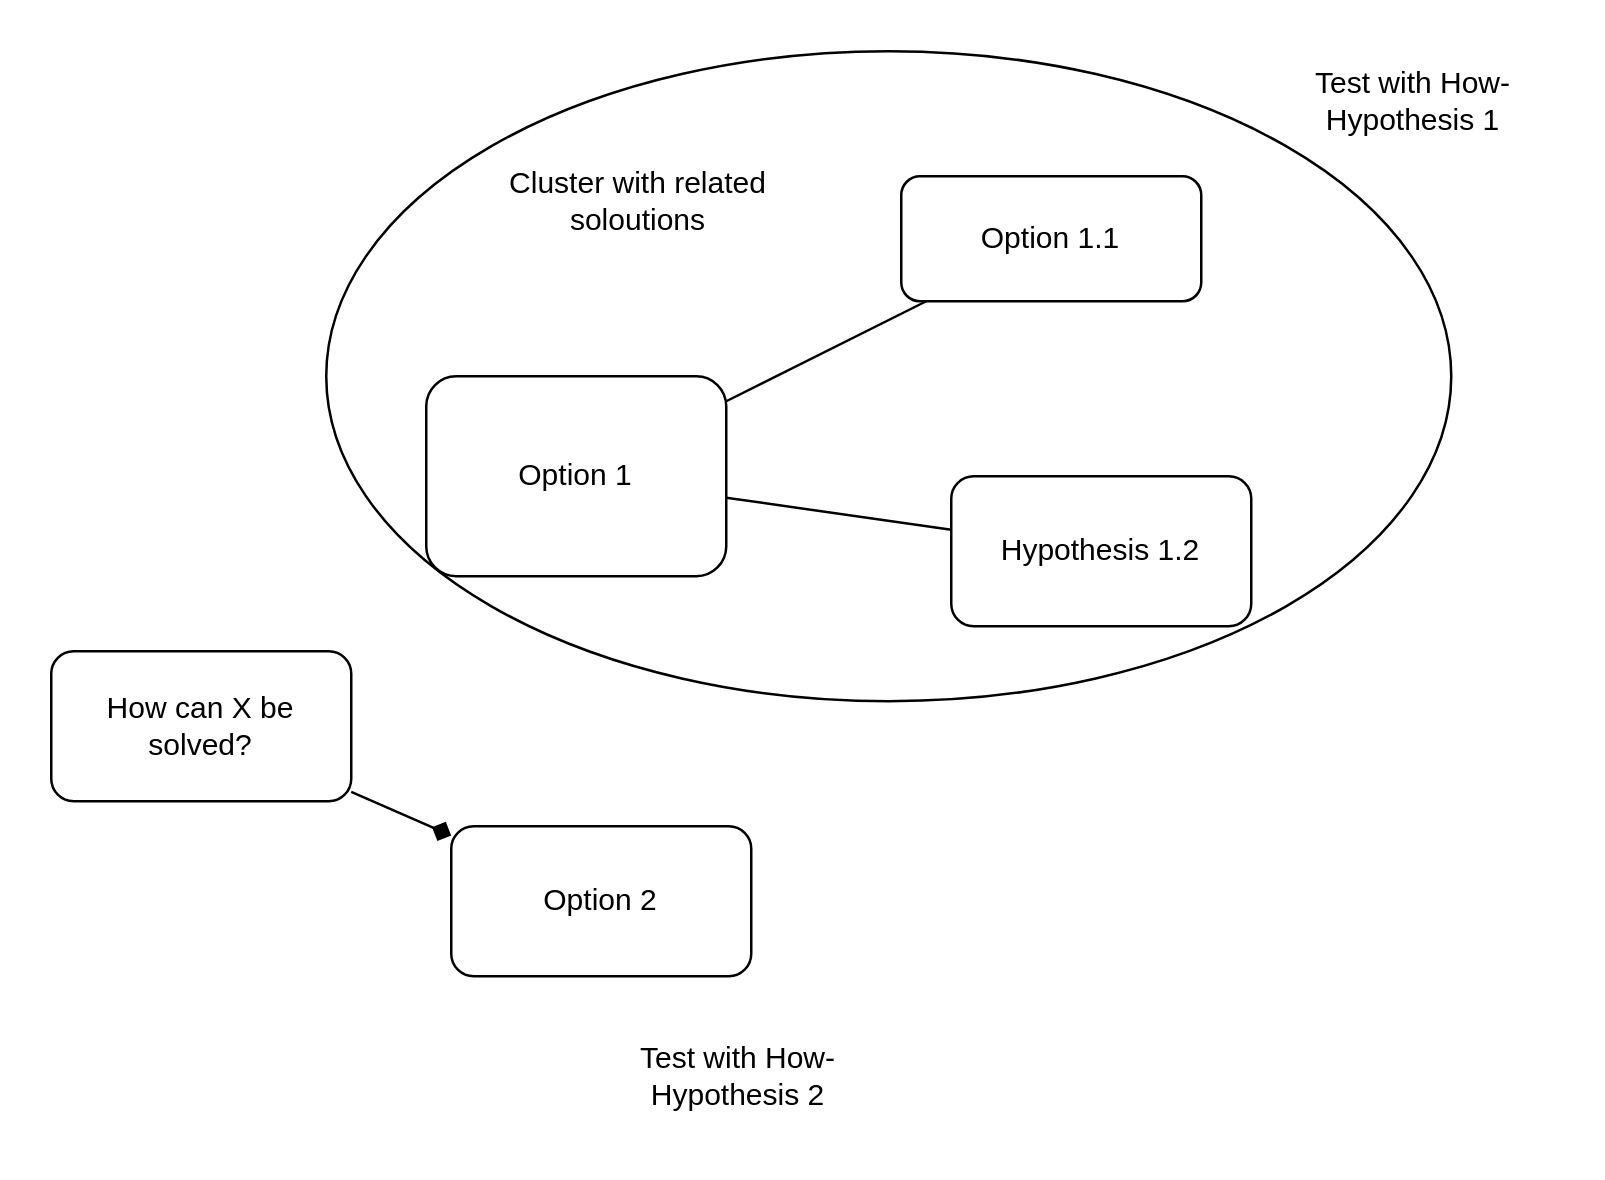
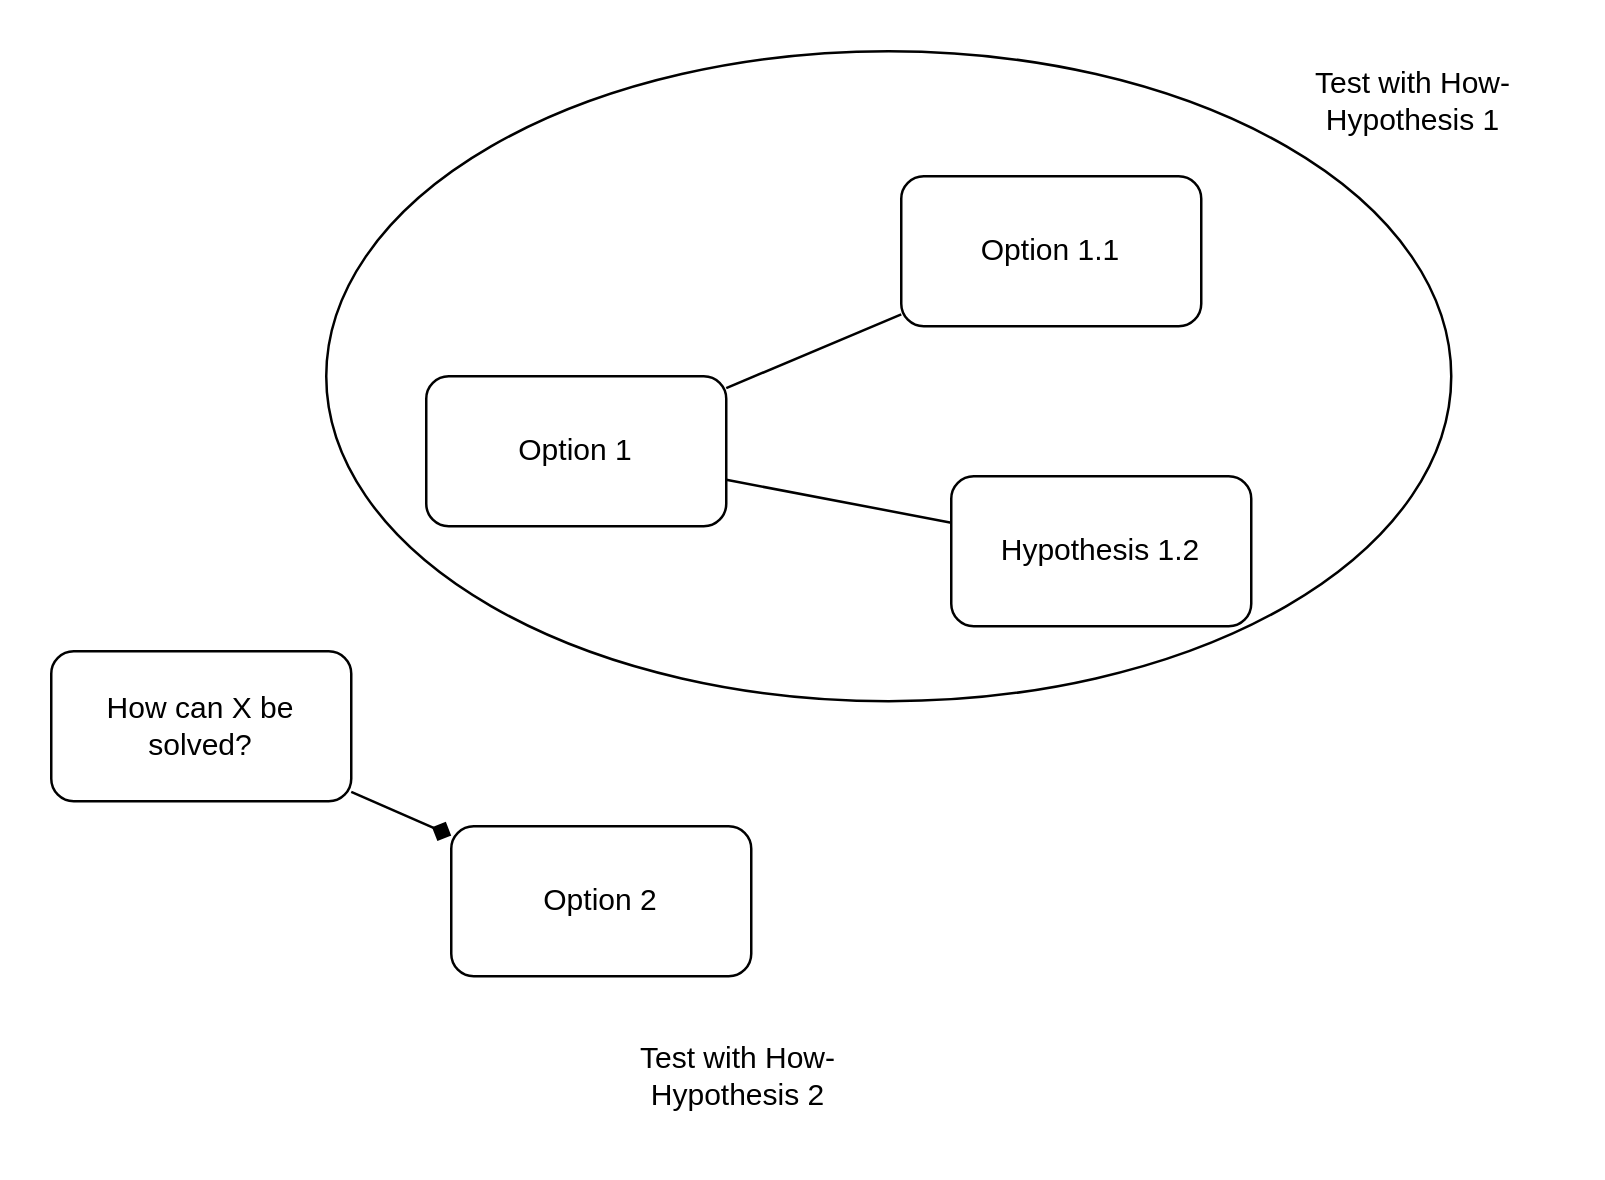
node "Cluster with related soloutions": removed
node "Option 1.1": size 300x125 -> 300x150
node "Option 1": size 300x200 -> 300x150
